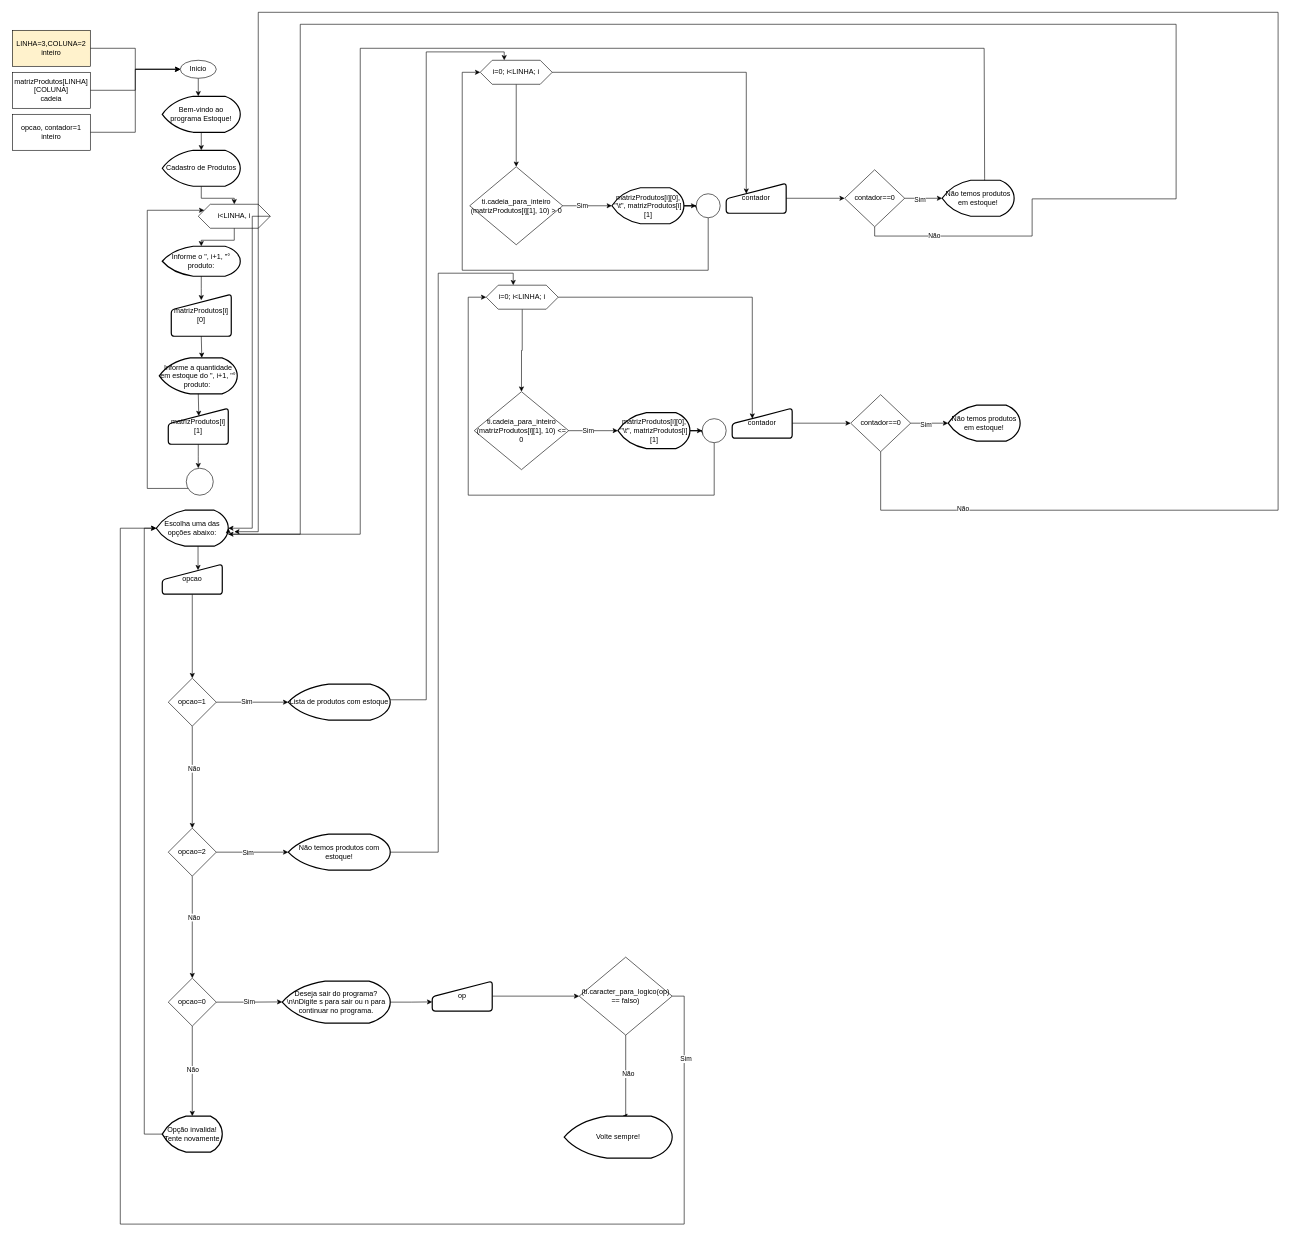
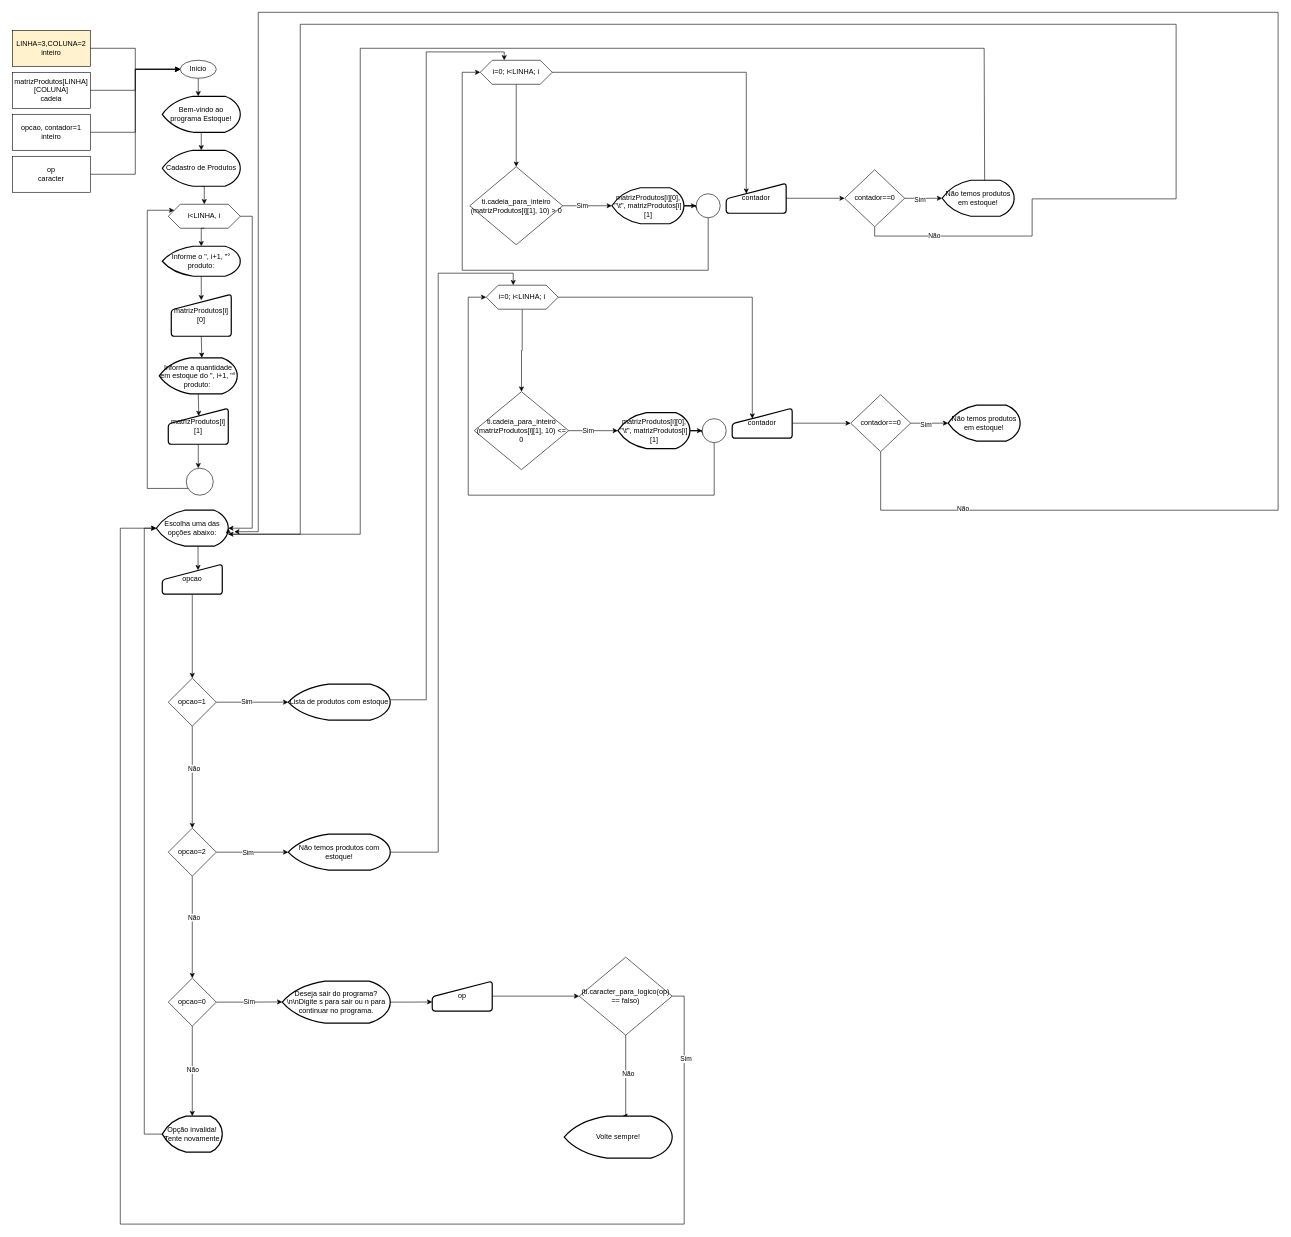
node "op caracter": added
edge "op caracter" -> "Inicio": added
node "i<LINHA, i": moved (234, 216) -> (204, 216)
